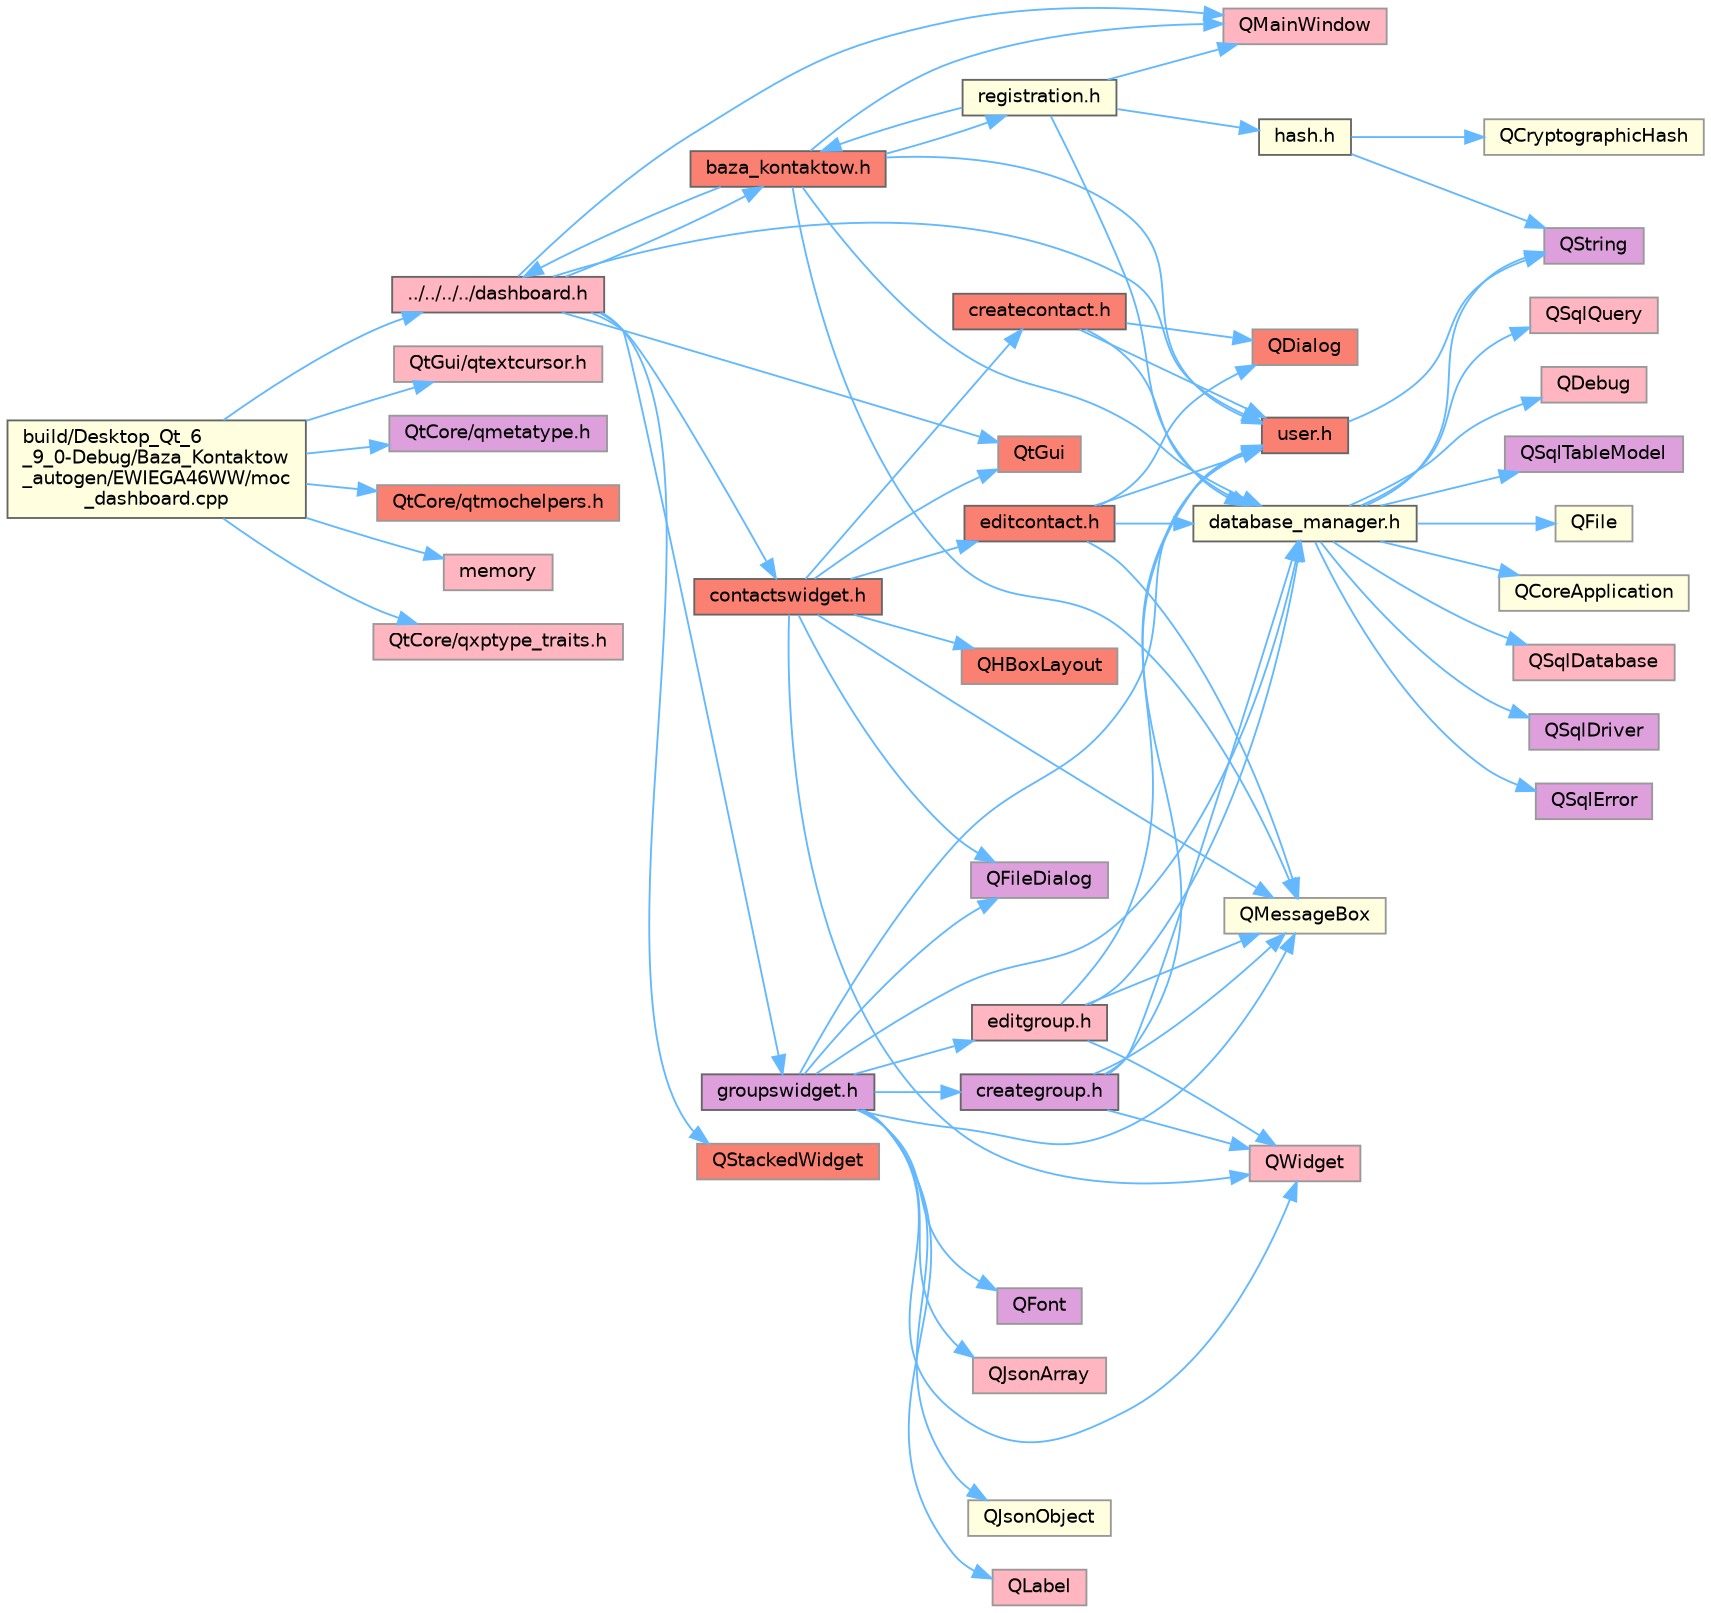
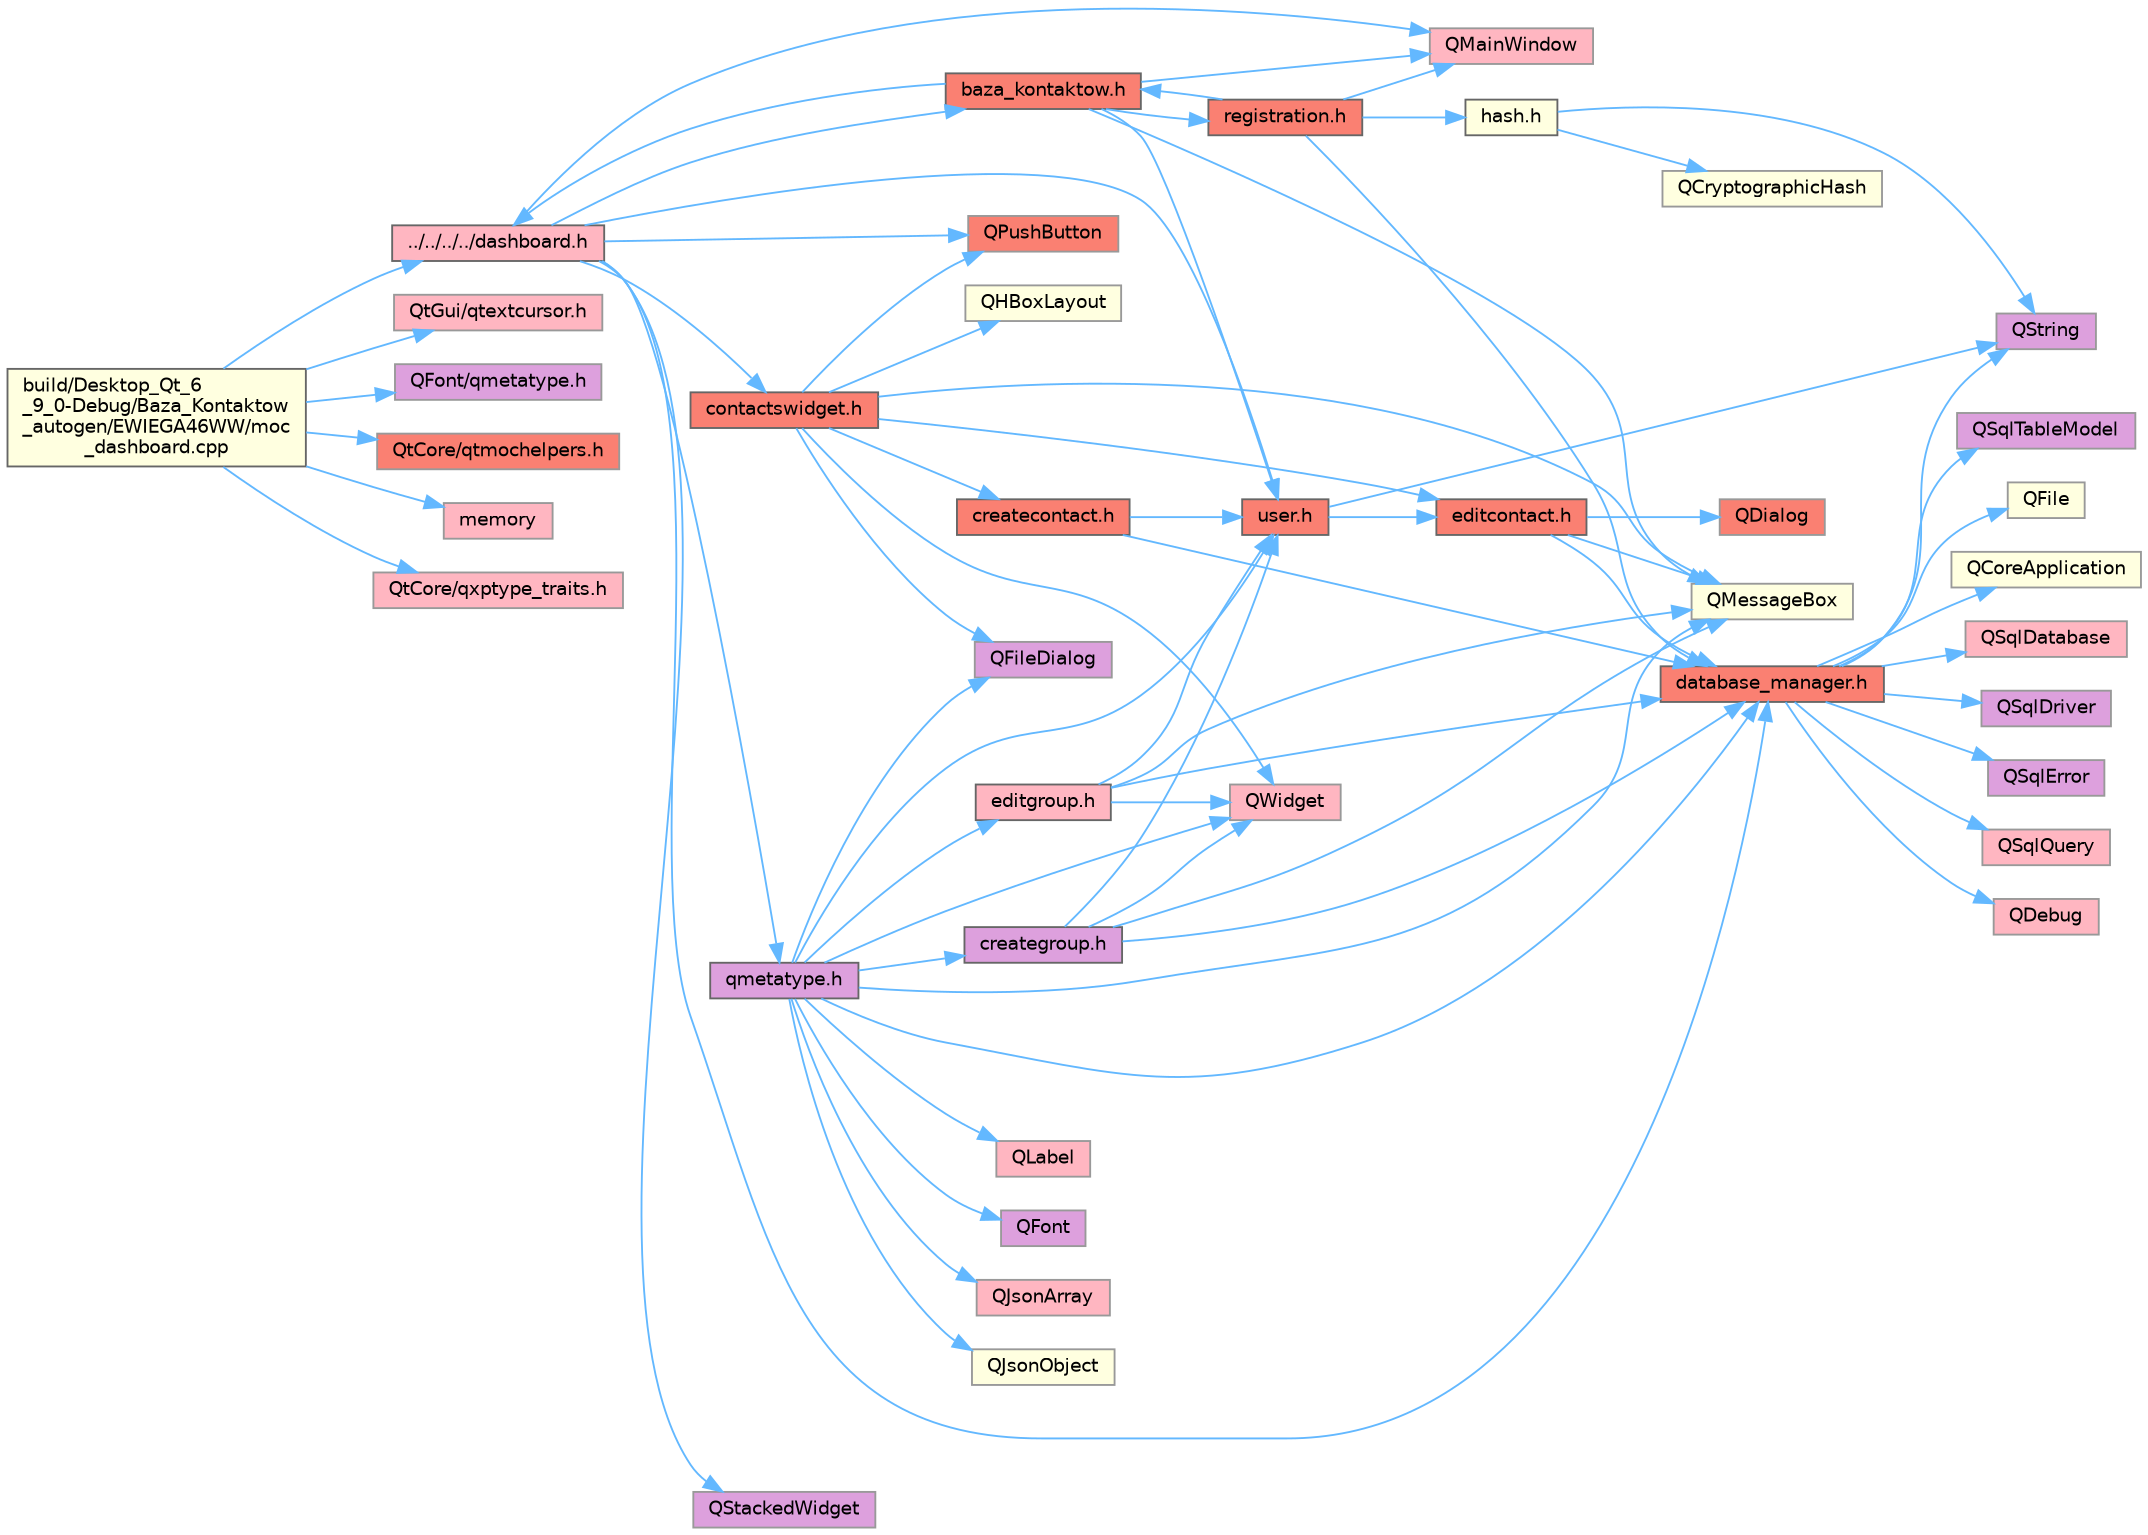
node "registration.h": fillcolor lightyellow -> salmon
edge "createcontact.h" -> "QDialog": removed
edge "baza_kontaktow.h" -> "database_manager.h": now "../../../../dashboard.h" -> "database_manager.h"
node "QtCore/qmetatype.h": label "QtCore/qmetatype.h" -> "QFont/qmetatype.h"
node "QtGui": label "QtGui" -> "QPushButton"
edge "editcontact.h" -> "user.h": reversed
node "database_manager.h": fillcolor lightyellow -> salmon
node "QHBoxLayout": fillcolor salmon -> lightyellow
node "groupswidget.h": label "groupswidget.h" -> "qmetatype.h"
node "QStackedWidget": fillcolor salmon -> plum
